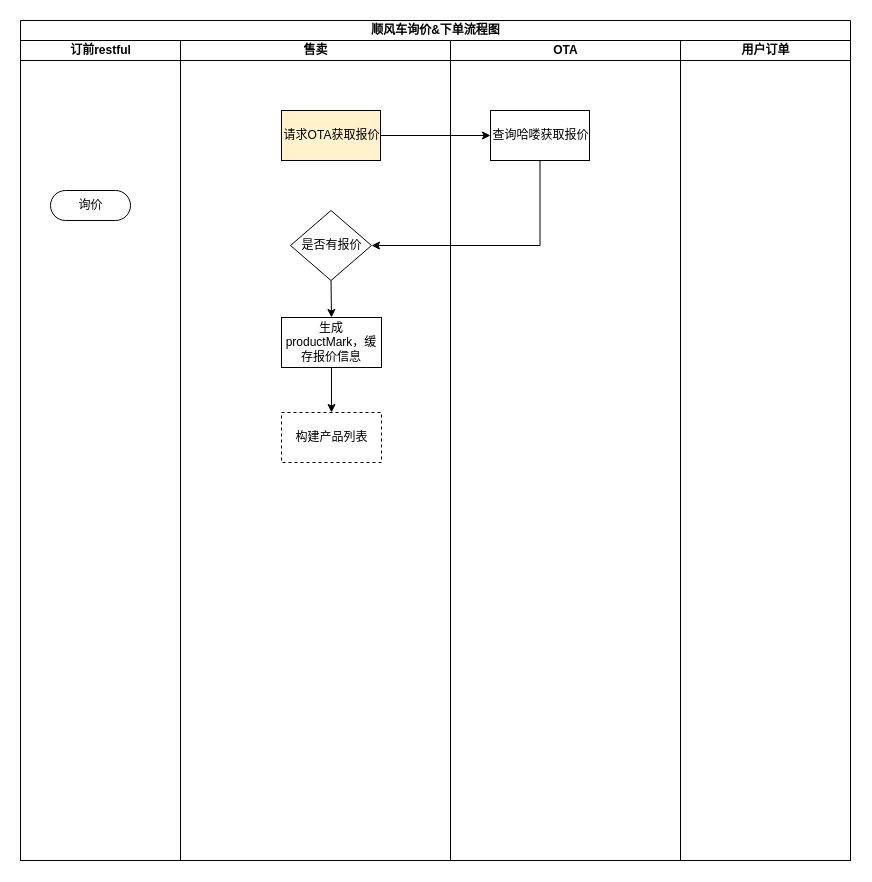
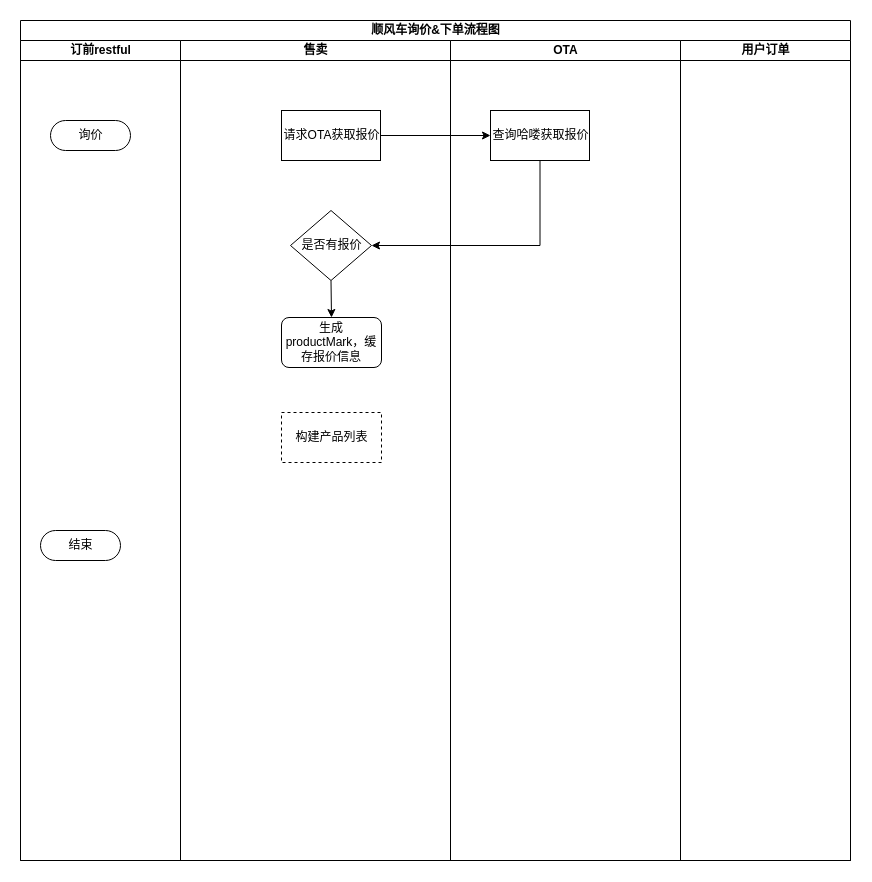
node "请求OTA获取报价": fillcolor #fff2cc -> #ffffff
node "询价": moved (91, 206) -> (91, 136)
node "生成productMark，缓存报价信息": shape rectangle -> rounded rectangle
edge "生成productMark，缓存报价信息" -> "构建产品列表": removed
node "结束": added
